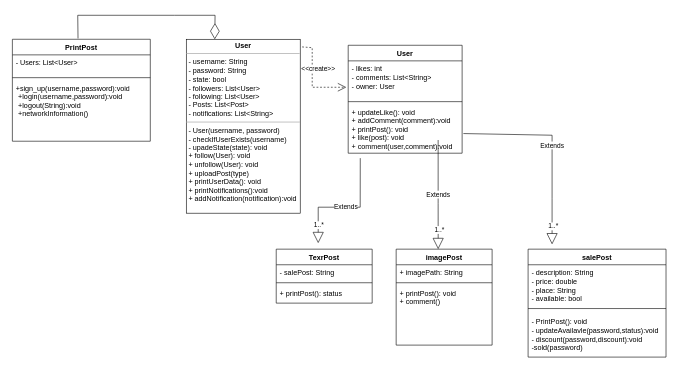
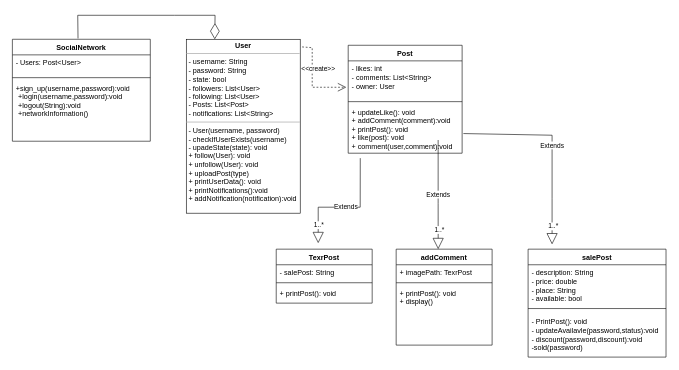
node "PrintPost": label "PrintPost" -> "SocialNetwork"
node "User": label "User" -> "Post"
node "- Users: List<User>": label "- Users: List<User>" -> "- Users: Post<User>"
node "imagePost": label "imagePost" -> "addComment"
node "+ imagePath: String": label "+ imagePath: String" -> "+ imagePath: TexrPost"
node "+ printPost(): status": label "+ printPost(): status" -> "+ printPost(): void"
node "+ printPost(): void + comment()": label "+ printPost(): void + comment()" -> "+ printPost(): void + display()"
